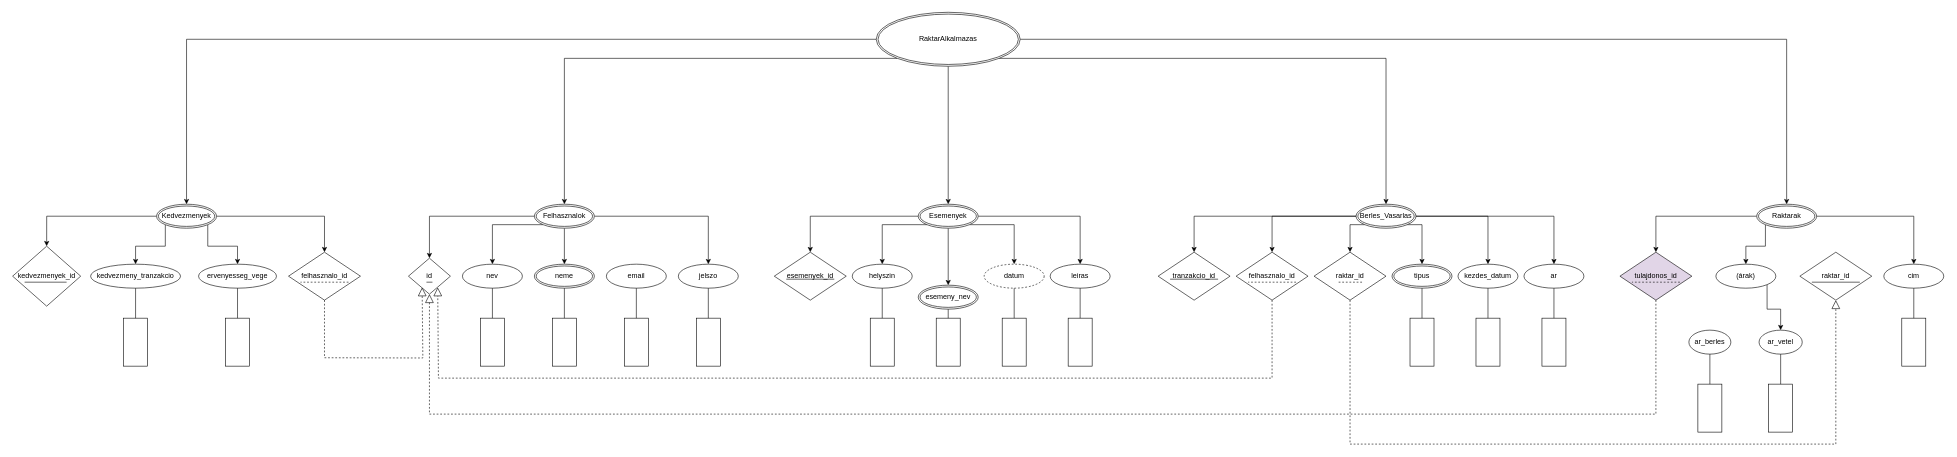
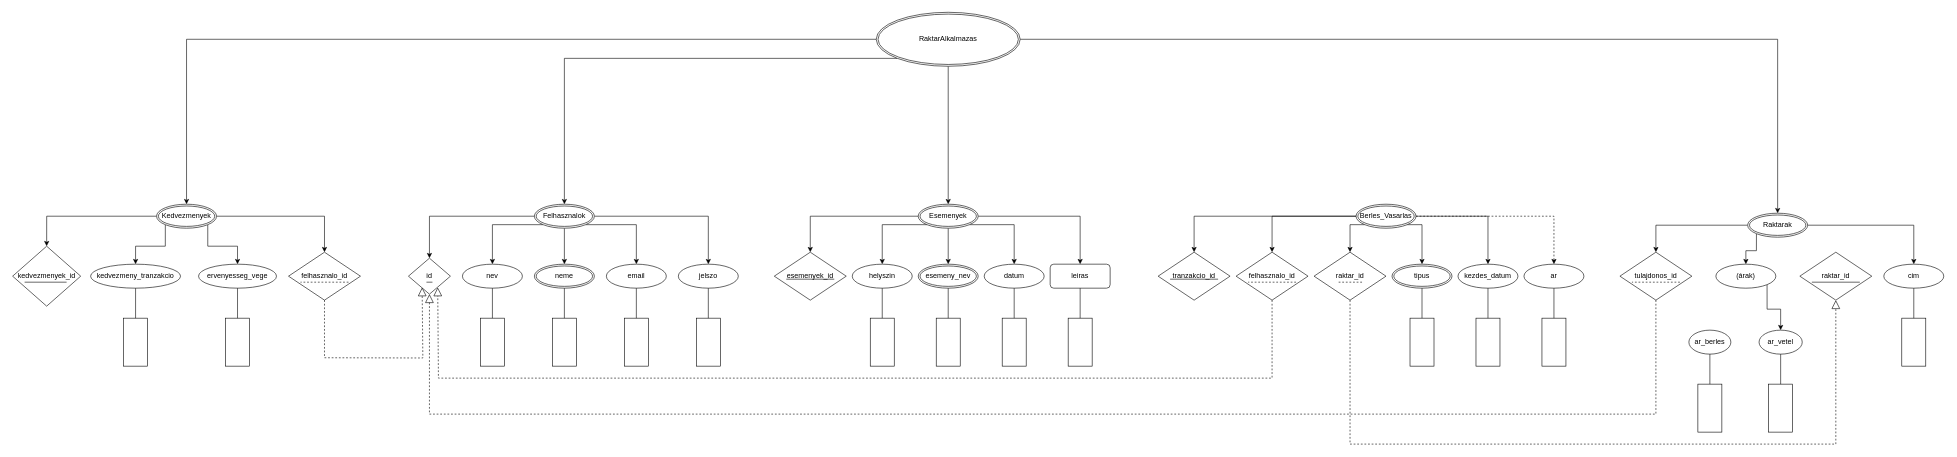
edge "RaktarAlkalmazas" -> "Berles_Vasarlas": removed
edge "Berles_Vasarlas" -> "ar": style solid -> dashed
node "Raktarak": moved (1787, 216) -> (1778, 225)
edge "Felhasznalok" -> "email": added
node "datum": style dashed -> solid
node "leiras": shape ellipse -> rounded rectangle
node "tulajdonos_id": fillcolor #e1d5e7 -> #ffffff
node "esemeny_nev": moved (948, 297) -> (948, 276)
